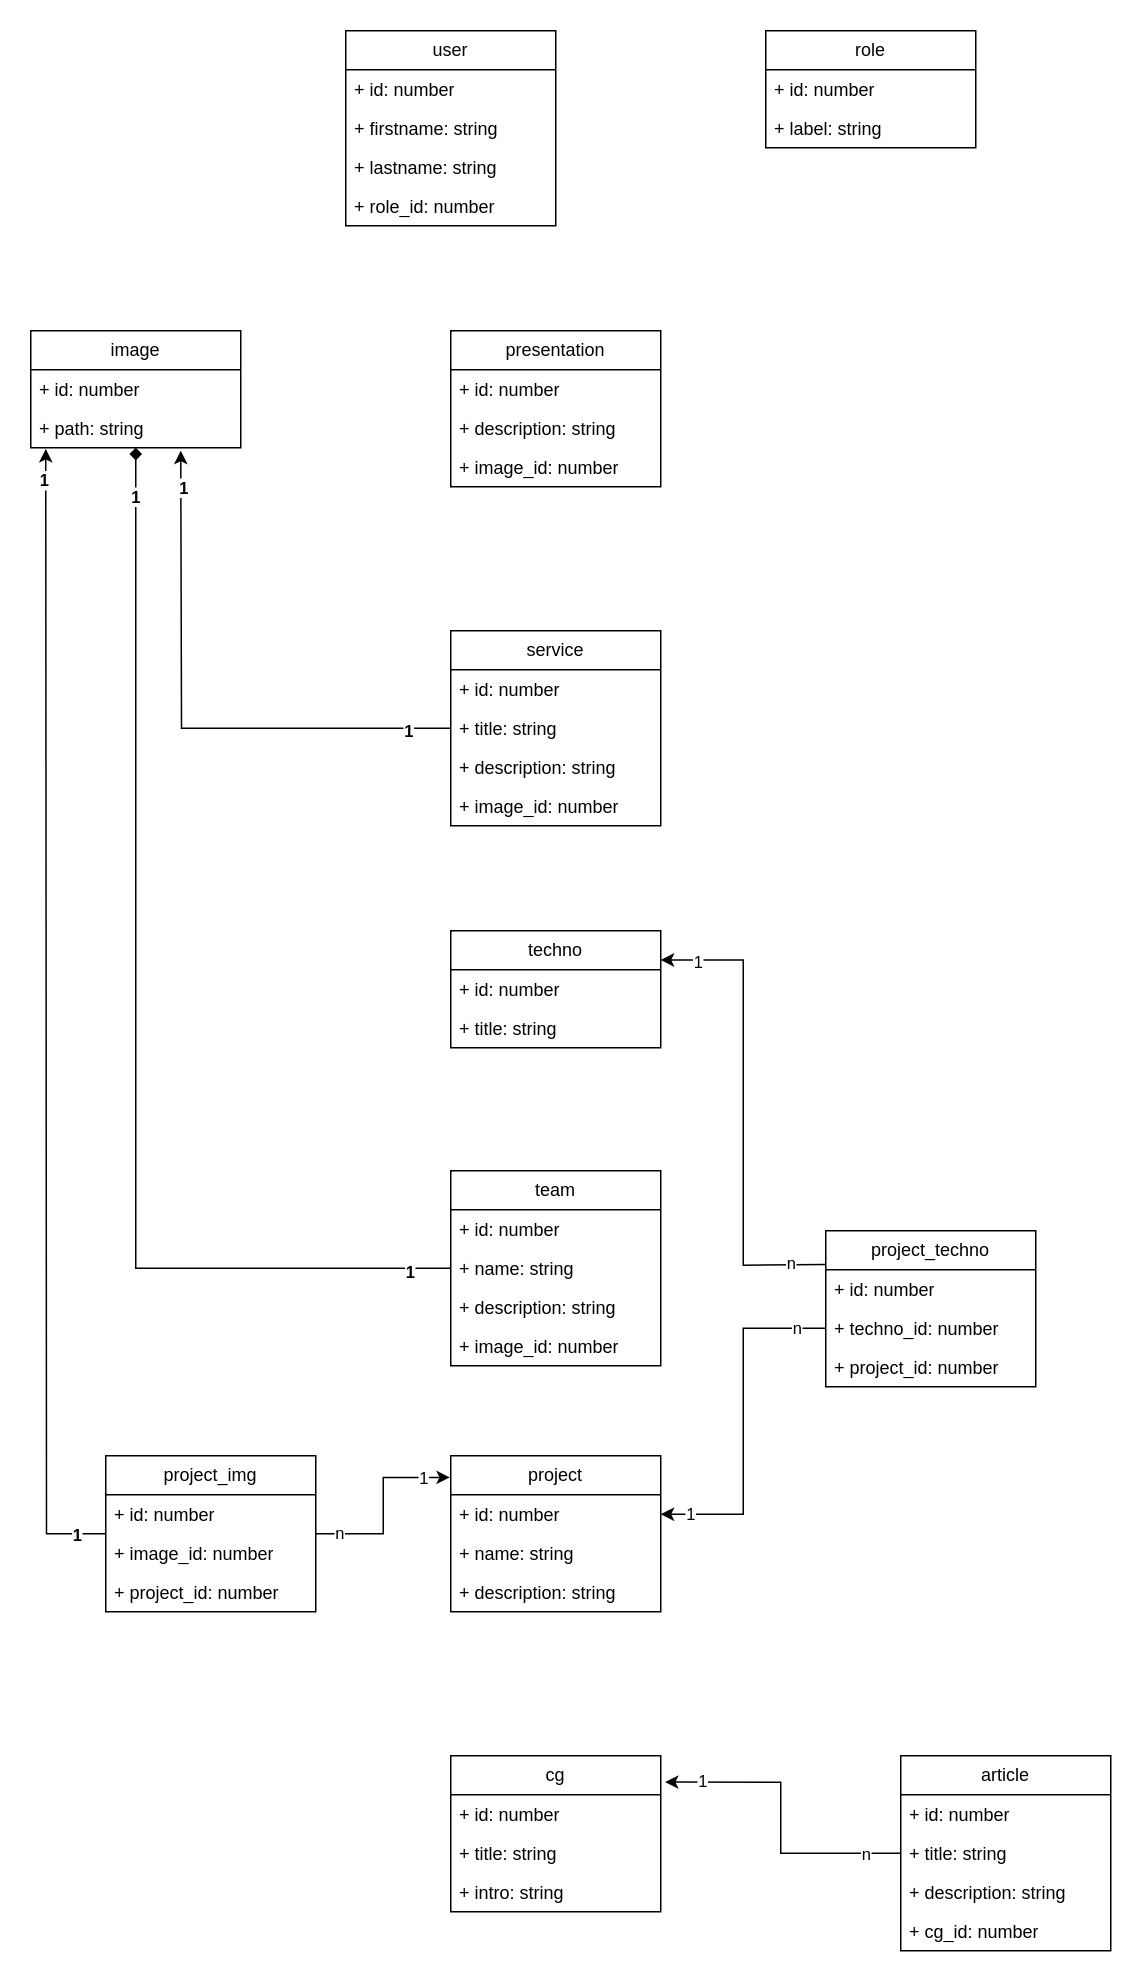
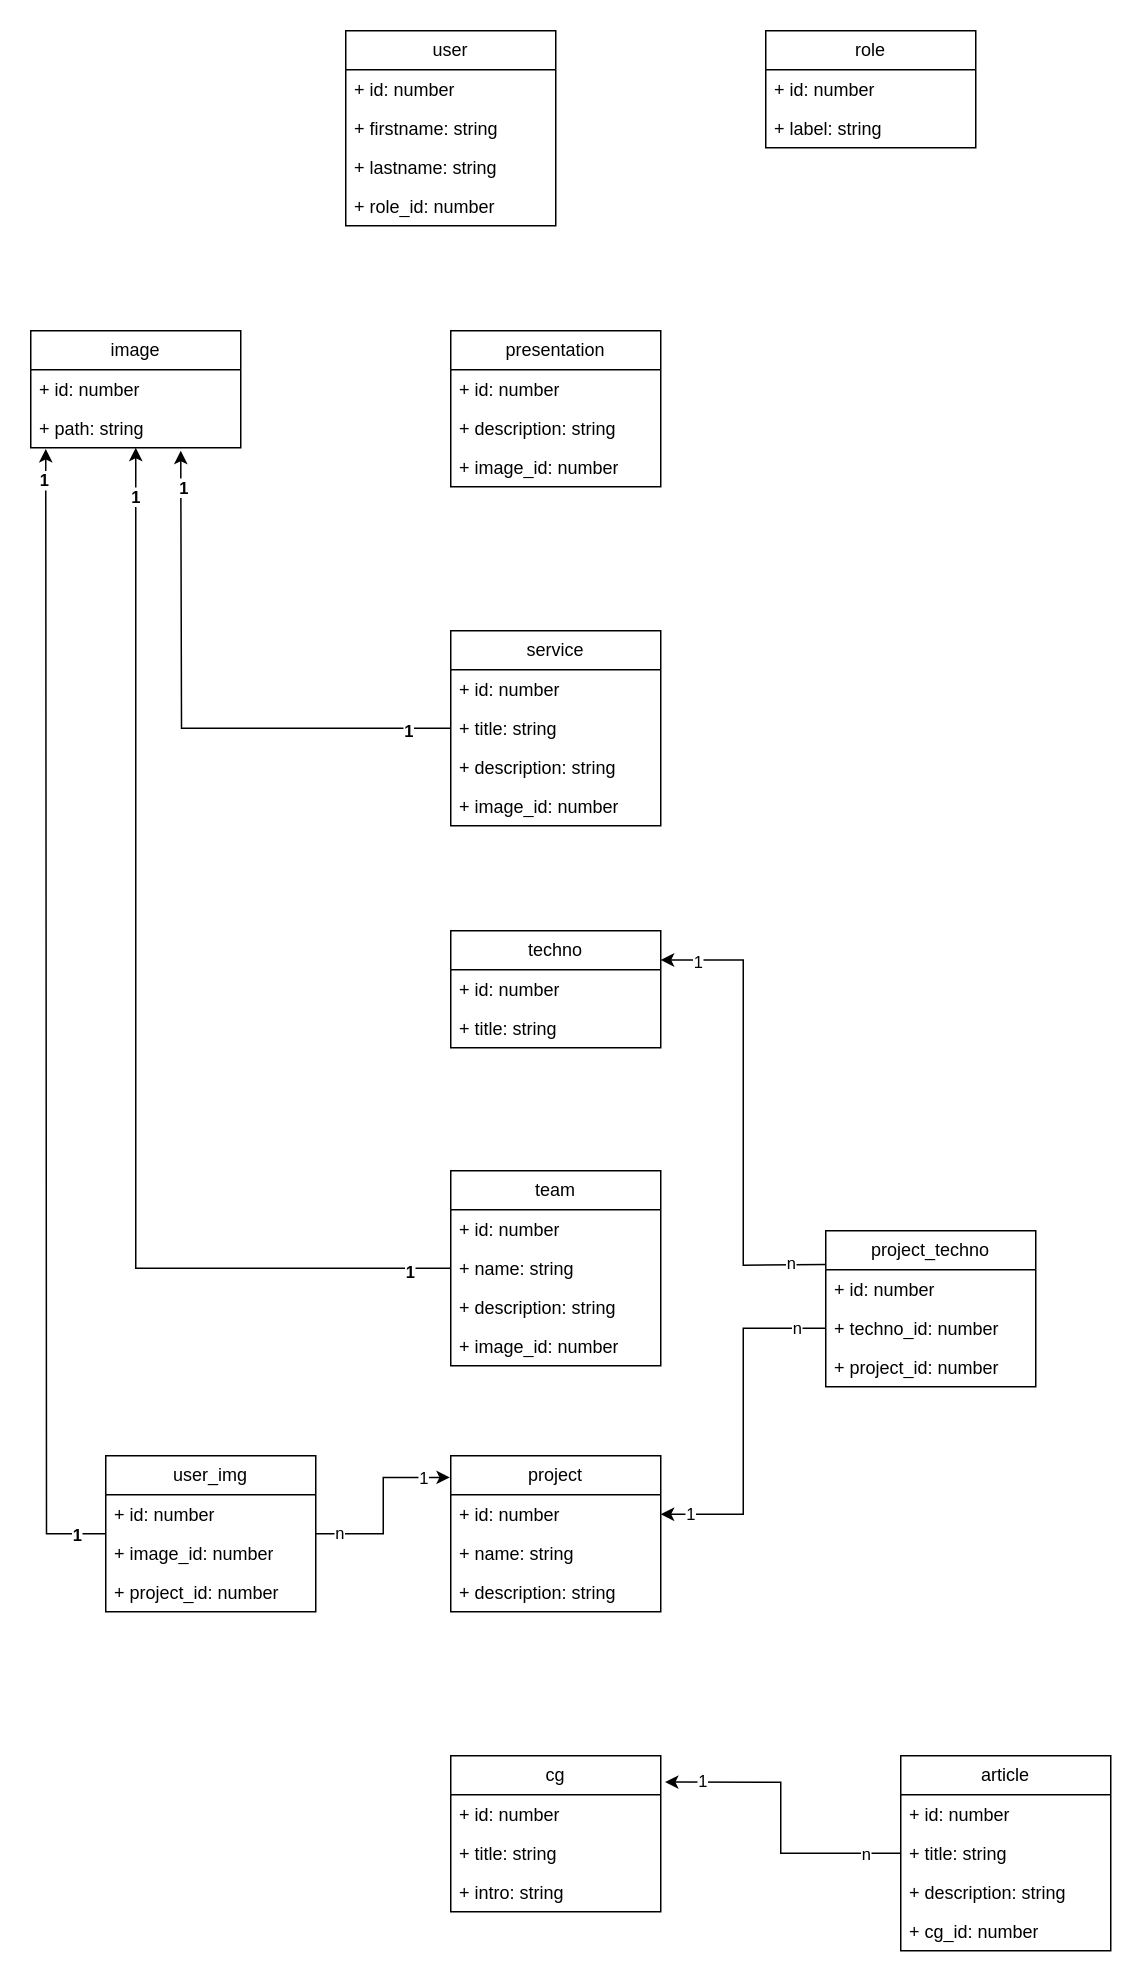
edge "team" -> "image": arrowhead diamond -> classic
node "project_img": label "project_img" -> "user_img"
